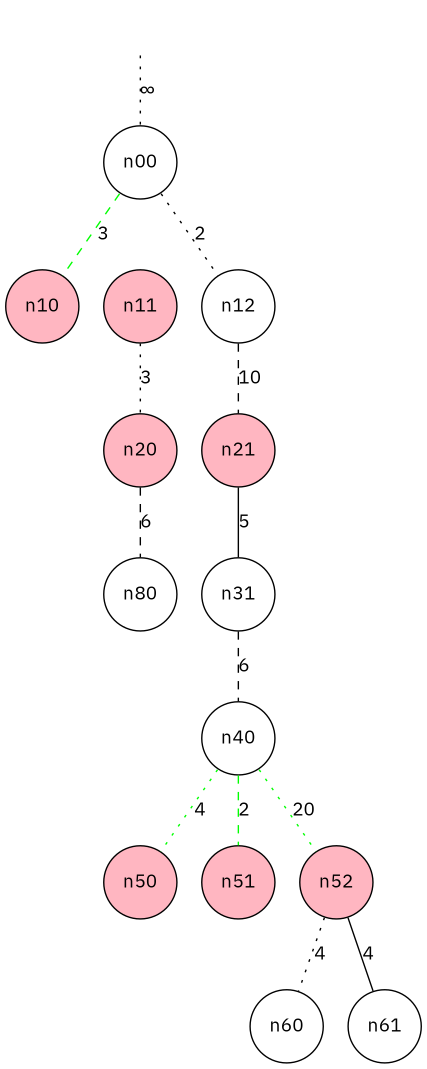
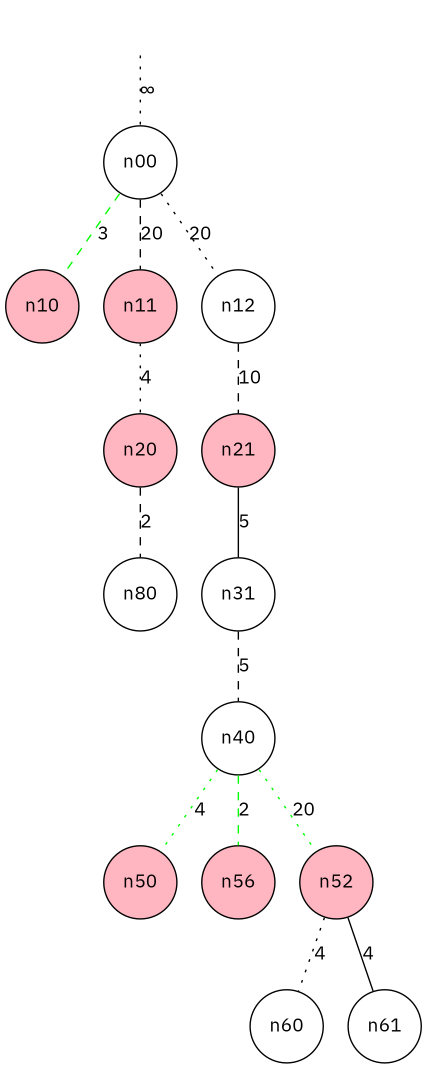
edge "n00" -- "n11": added, label "20"
edge "n00" -- "n12": label "2" -> "20"
edge "n11" -- "n20": label "3" -> "4"
edge "n20" -- "n80": label "6" -> "2"
edge "n31" -- "n40": label "6" -> "5"
node "n51": label "n51" -> "n56"
